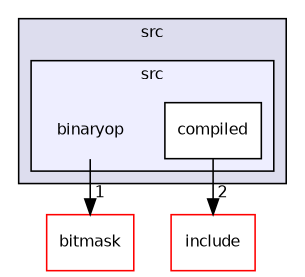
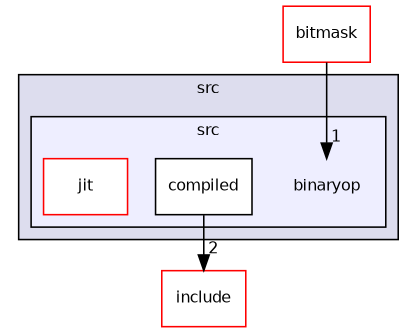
edge "binaryop" -> "bitmask": reversed
node "jit": added
